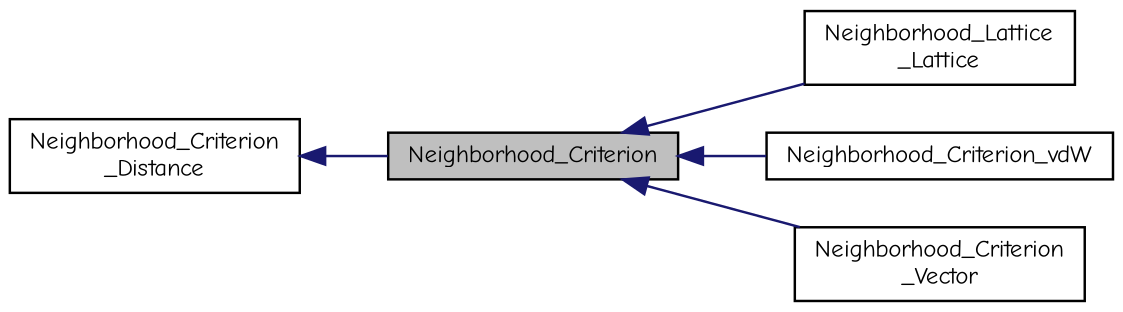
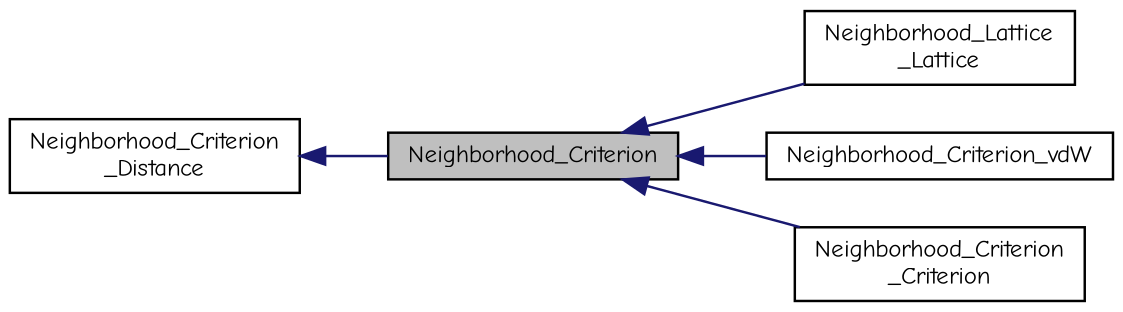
node "Neighborhood_Criterion _Vector": label "Neighborhood_Criterion _Vector" -> "Neighborhood_Criterion _Criterion"
